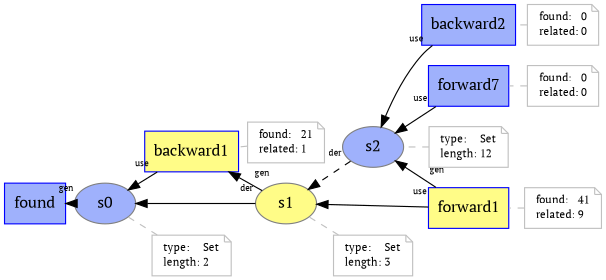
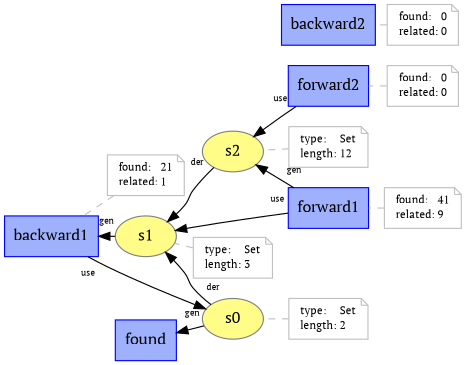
edge "backward2" -> "s2": removed
node "forward7": label "forward7" -> "forward2"
node "s2": fillcolor #9fb1fc -> #fffc87
node "backward1": fillcolor #fffc87 -> #9fb1fc
edge "s2" -> "s1": style dashed -> solid
node "s0": fillcolor #9fb1fc -> #fffc87
edge "s1" -> "s0": reversed
node "forward1": fillcolor #fffc87 -> #9fb1fc
